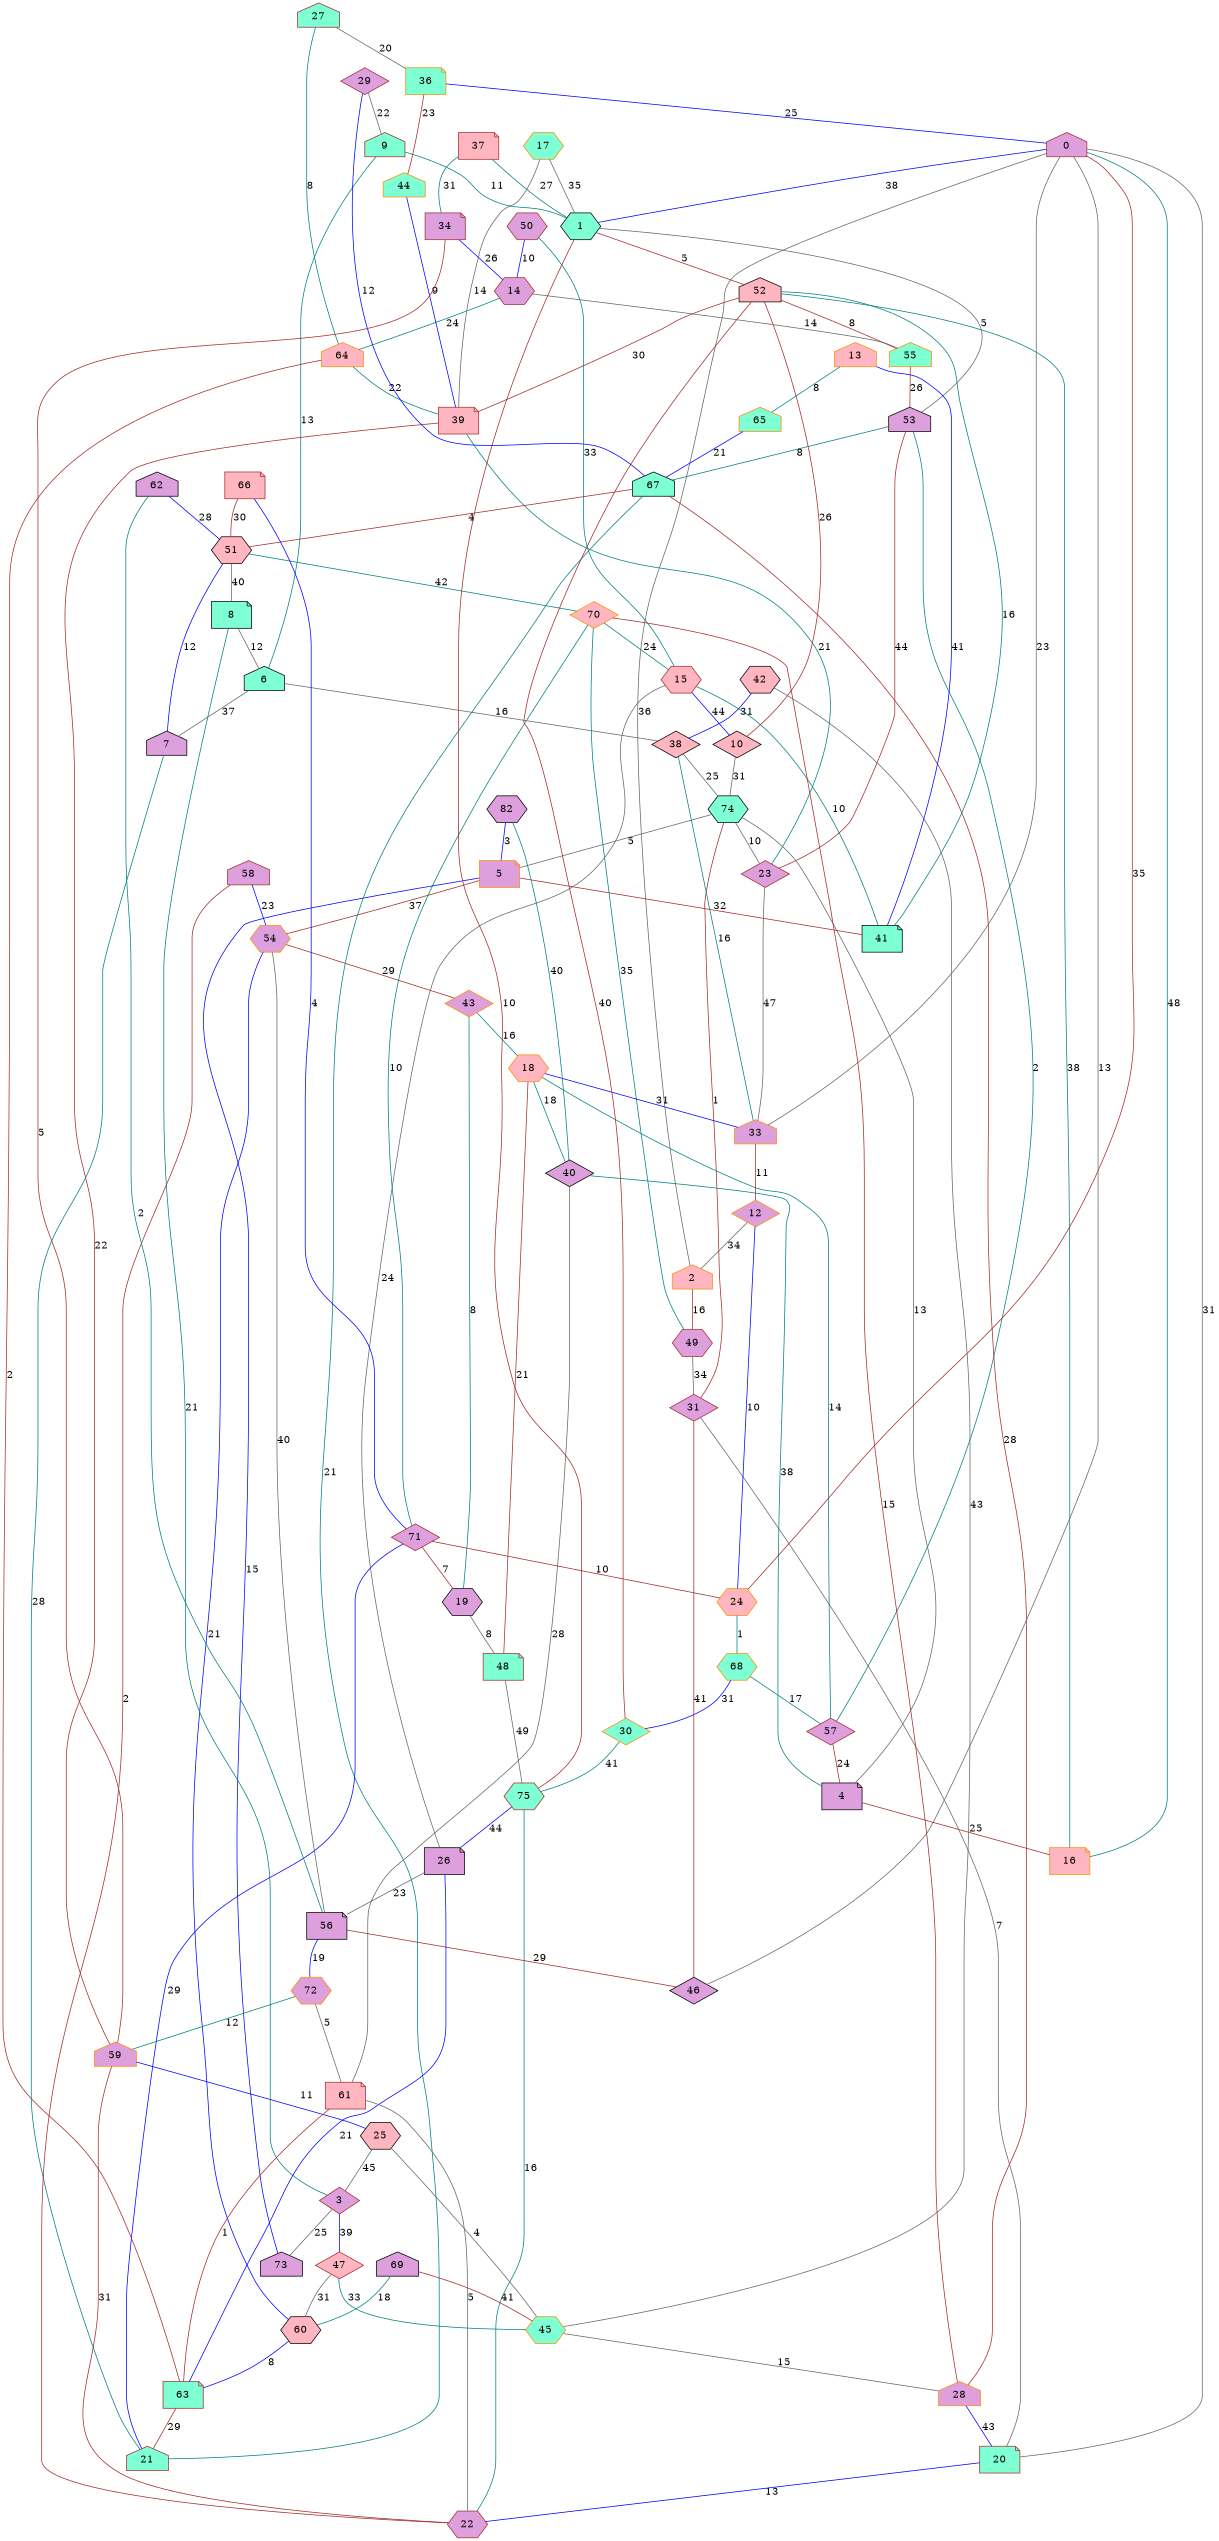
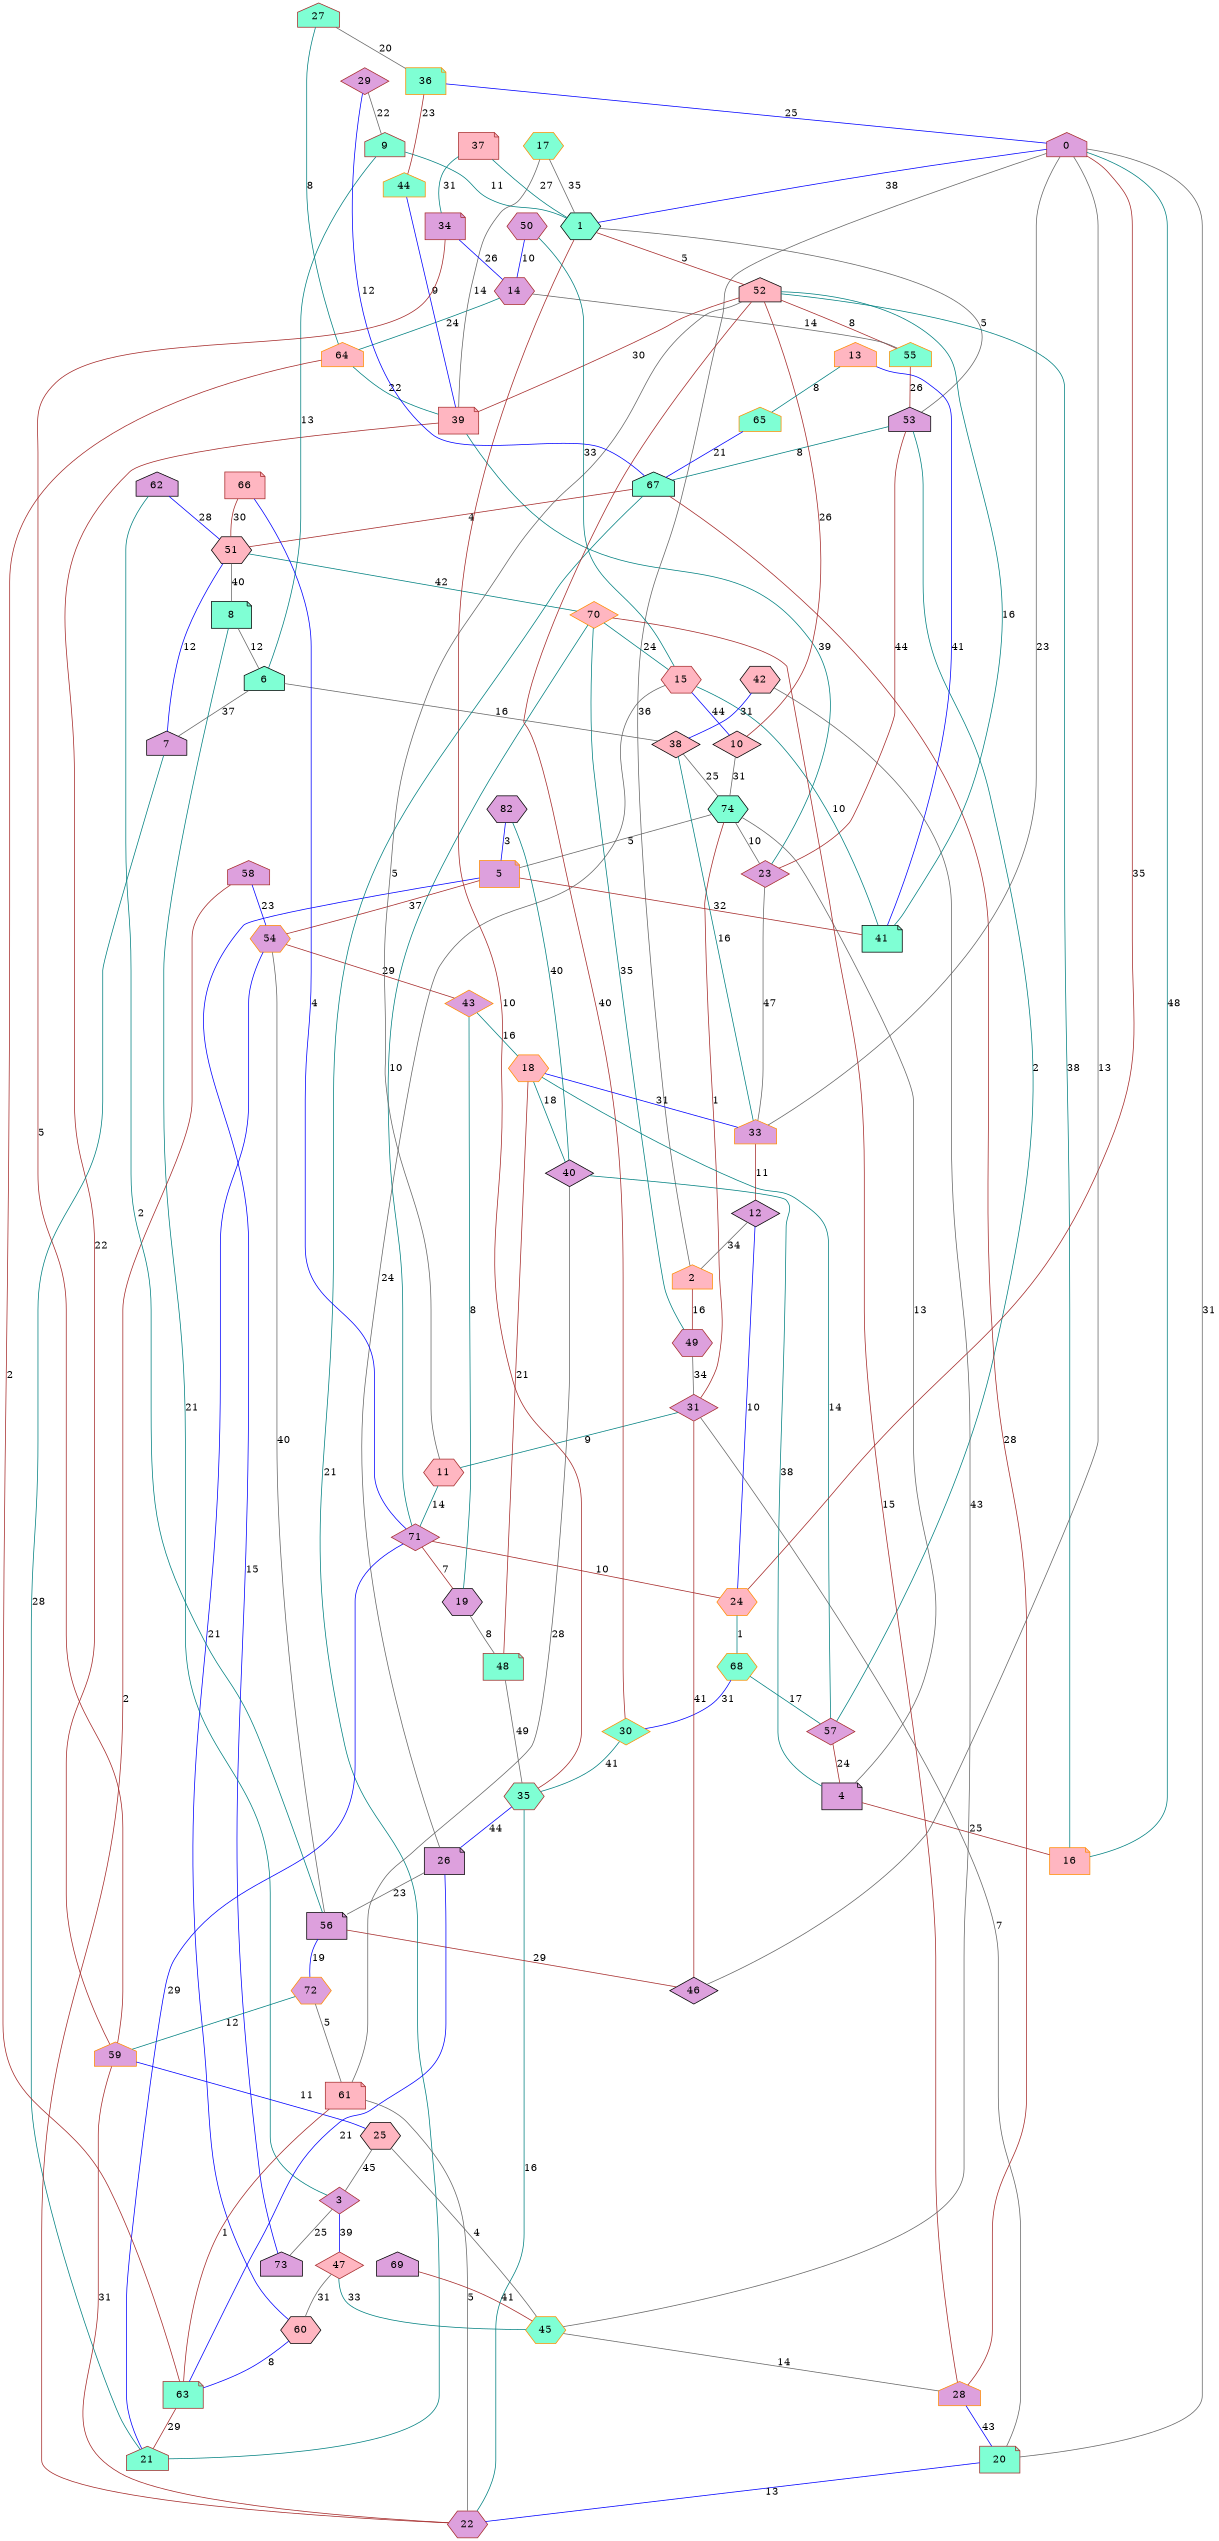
edge "39" -- "23": label "21" -> "39"
node "12": color darkorange -> black
node "11": added
node "75": label "75" -> "35"
edge "69" -- "60": removed, label "18"
edge "45" -- "28": label "15" -> "14"
